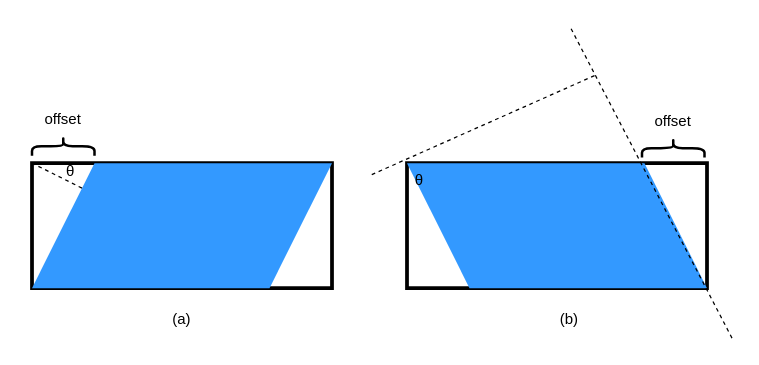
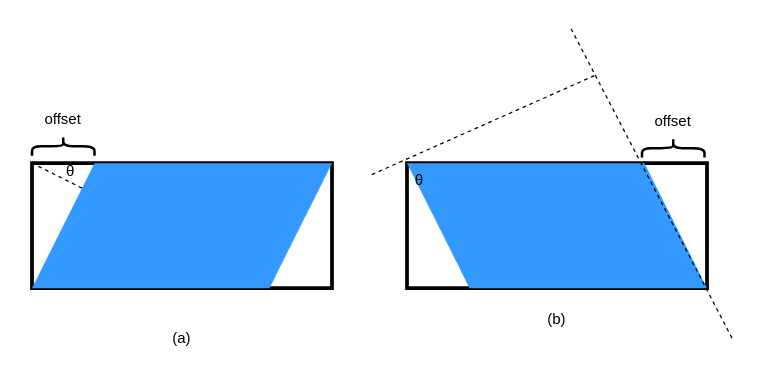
node "(a)": moved (182, 319) -> (182, 338)
node "(b)": moved (569, 319) -> (557, 319)
